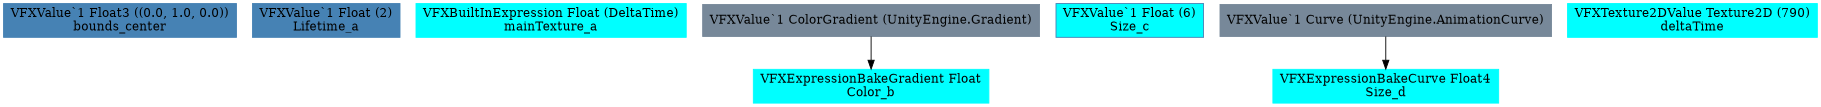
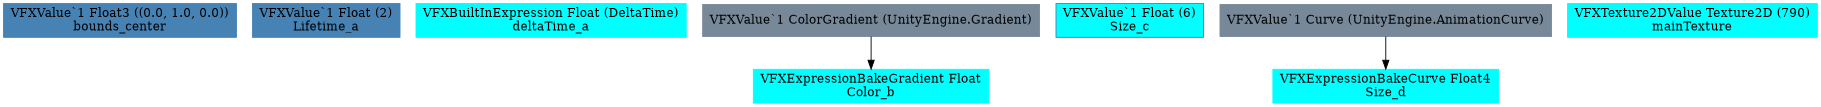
node "VFXBuiltInExpression Float (DeltaTime) mainTexture_a": label "VFXBuiltInExpression Float (DeltaTime) mainTexture_a" -> "VFXBuiltInExpression Float (DeltaTime) deltaTime_a"
node "VFXTexture2DValue Texture2D (790) deltaTime": label "VFXTexture2DValue Texture2D (790) deltaTime" -> "VFXTexture2DValue Texture2D (790) mainTexture"
